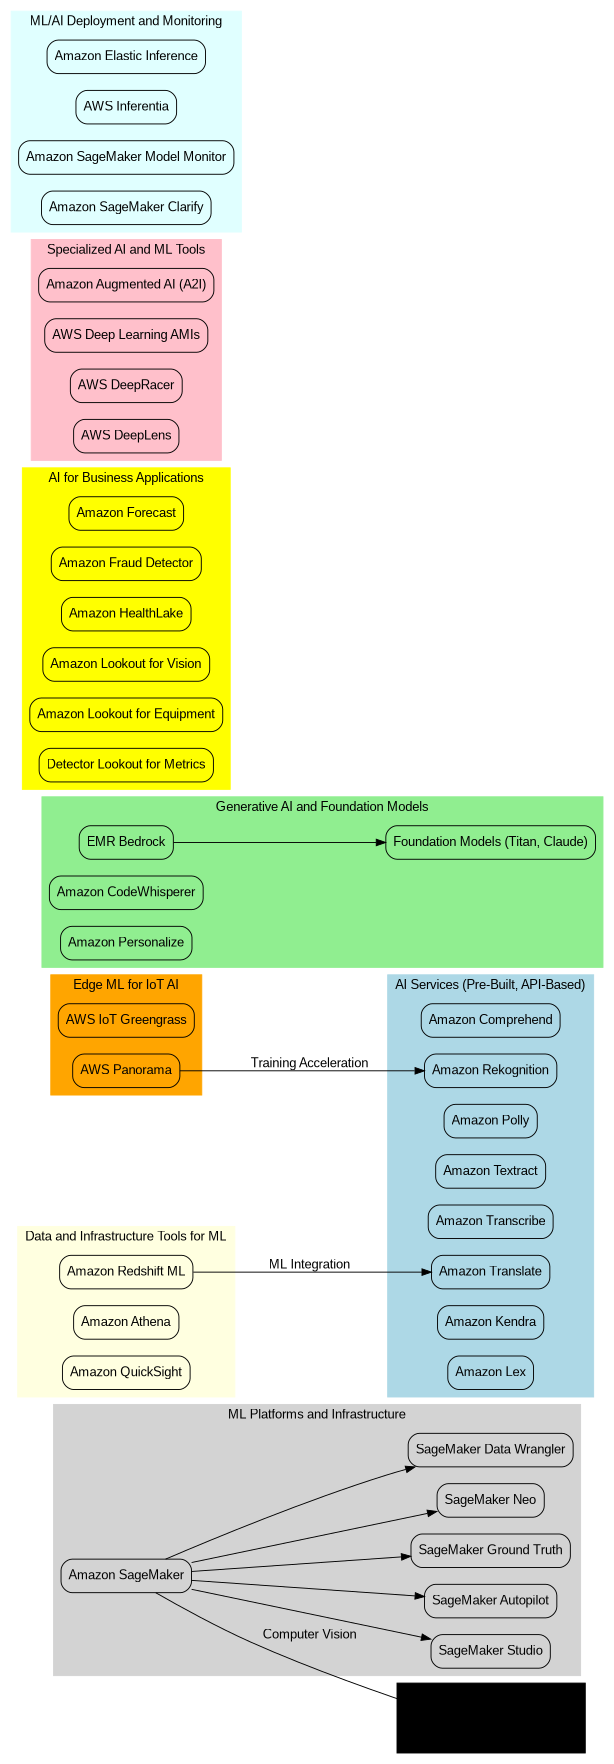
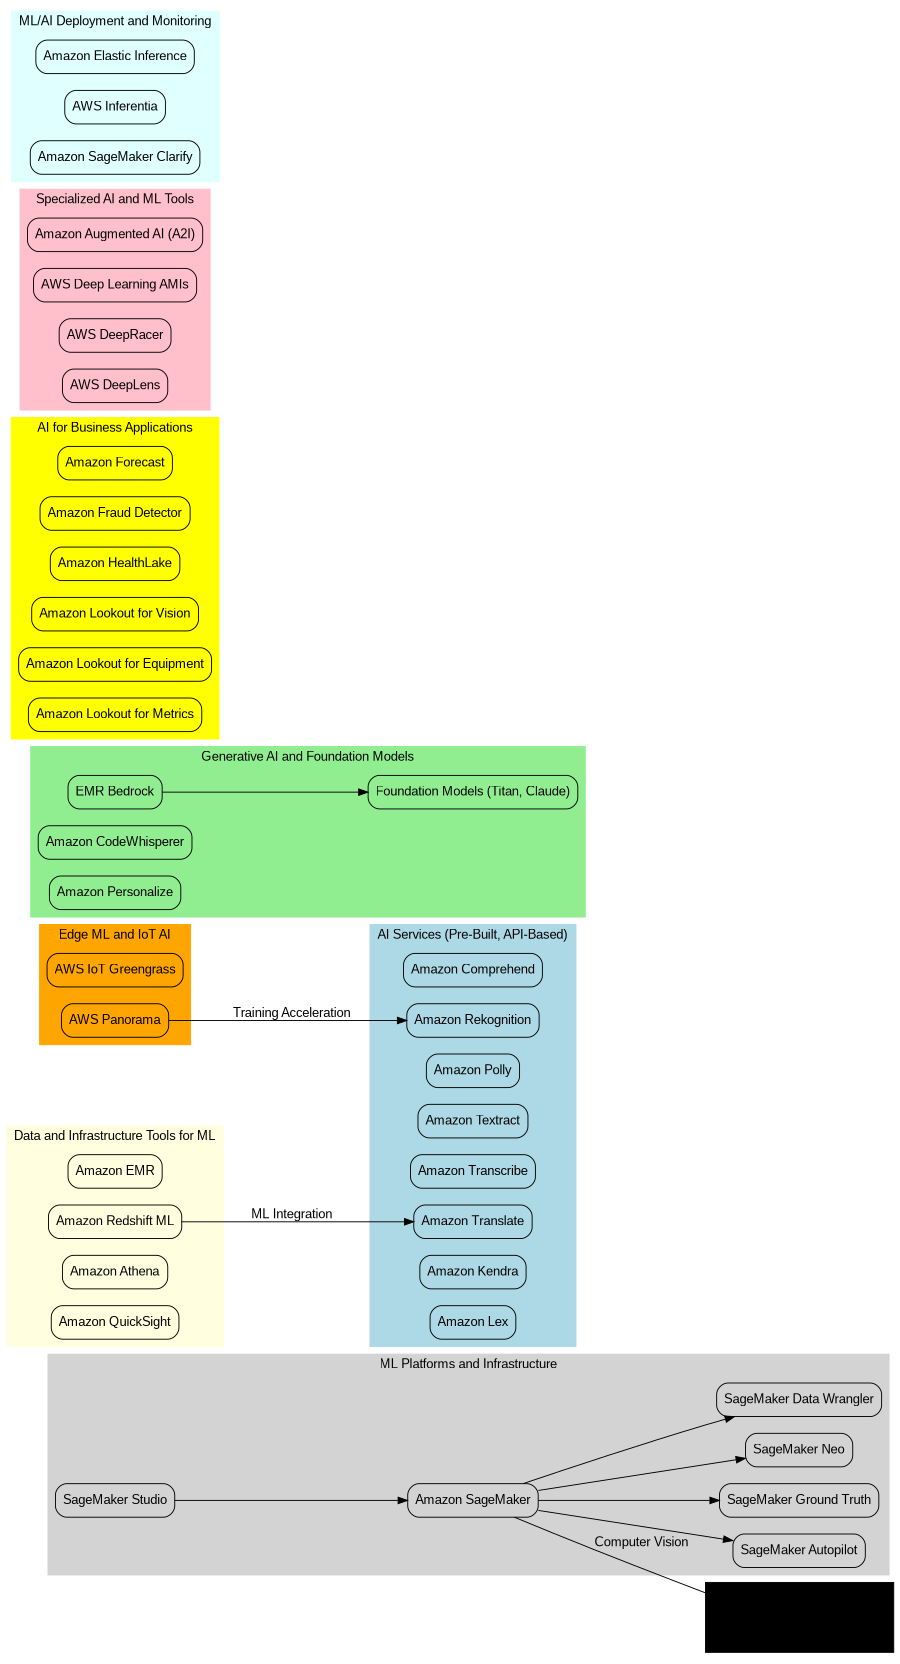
node "Amazon SageMaker Model Monitor": removed
node "Detector Lookout for Metrics": label "Detector Lookout for Metrics" -> "Amazon Lookout for Metrics"
cluster "Edge ML for IoT AI": label "Edge ML for IoT AI" -> "Edge ML and IoT AI"
node "Amazon EMR": added
edge "Amazon SageMaker" -> "SageMaker Studio": reversed
